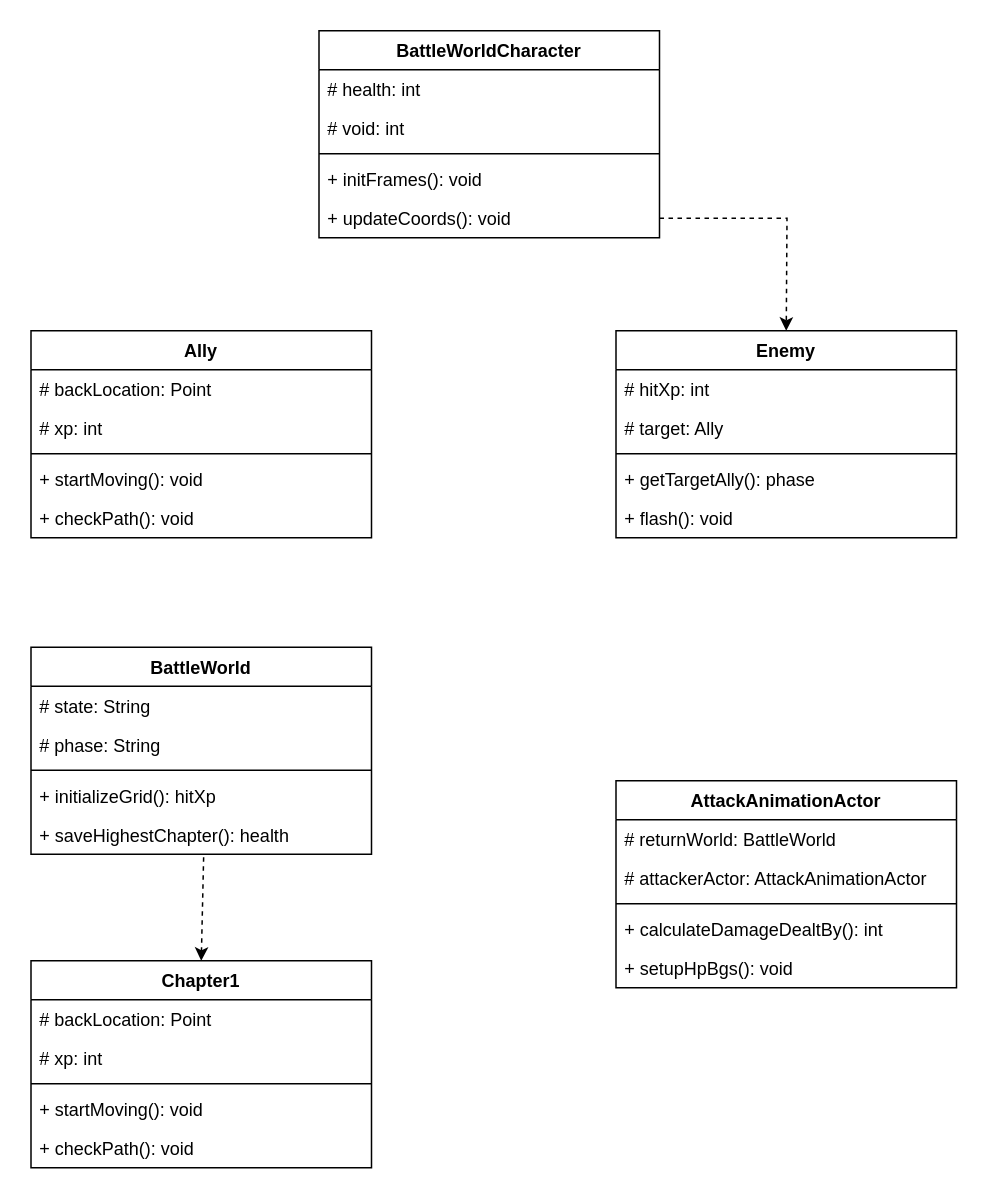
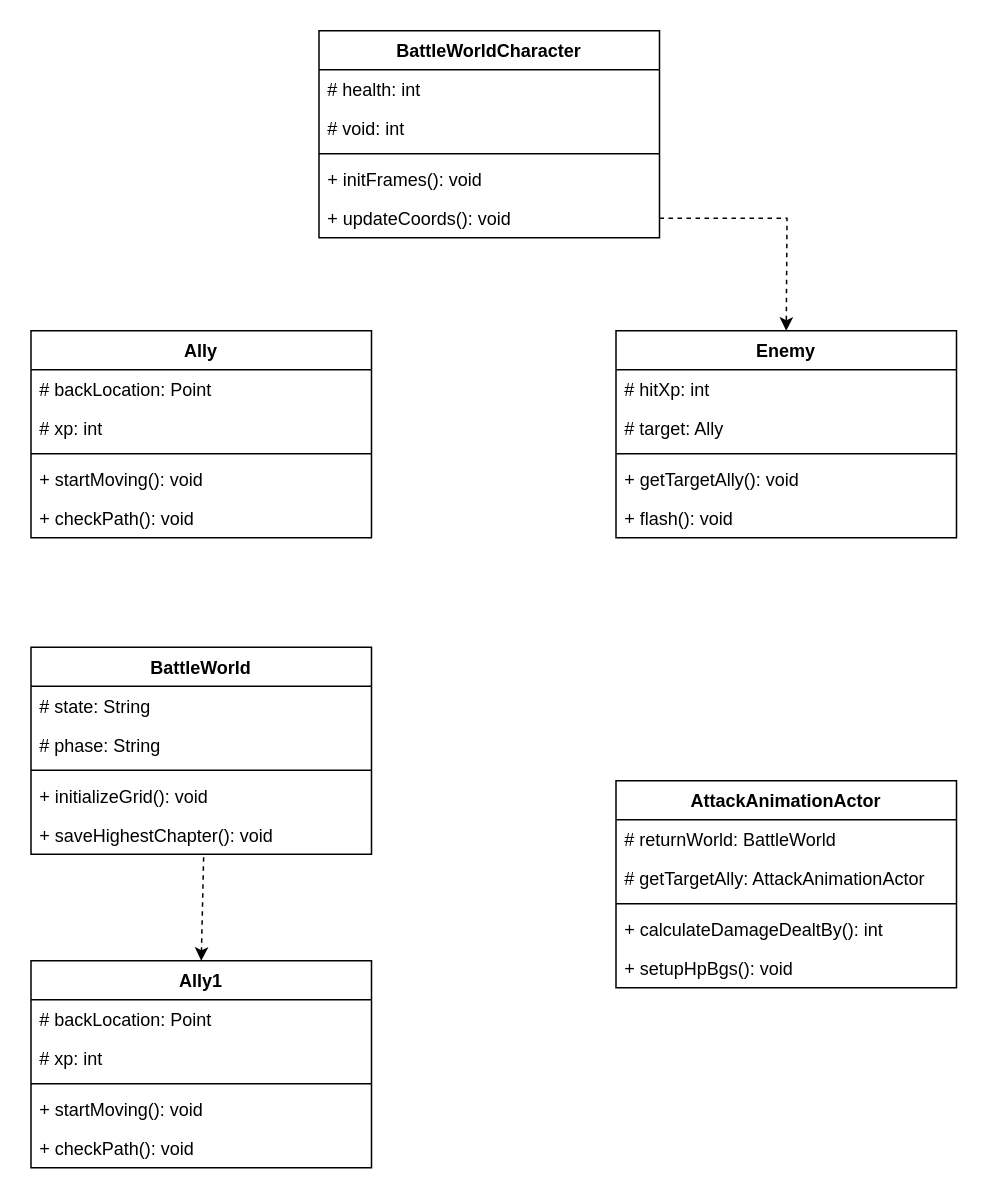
node "+ getTargetAlly(): phase": label "+ getTargetAlly(): phase" -> "+ getTargetAlly(): void"
node "+ initializeGrid(): hitXp": label "+ initializeGrid(): hitXp" -> "+ initializeGrid(): void"
node "+ saveHighestChapter(): health": label "+ saveHighestChapter(): health" -> "+ saveHighestChapter(): void"
node "# attackerActor: AttackAnimationActor": label "# attackerActor: AttackAnimationActor" -> "# getTargetAlly: AttackAnimationActor"
node "Chapter1": label "Chapter1" -> "Ally1"
